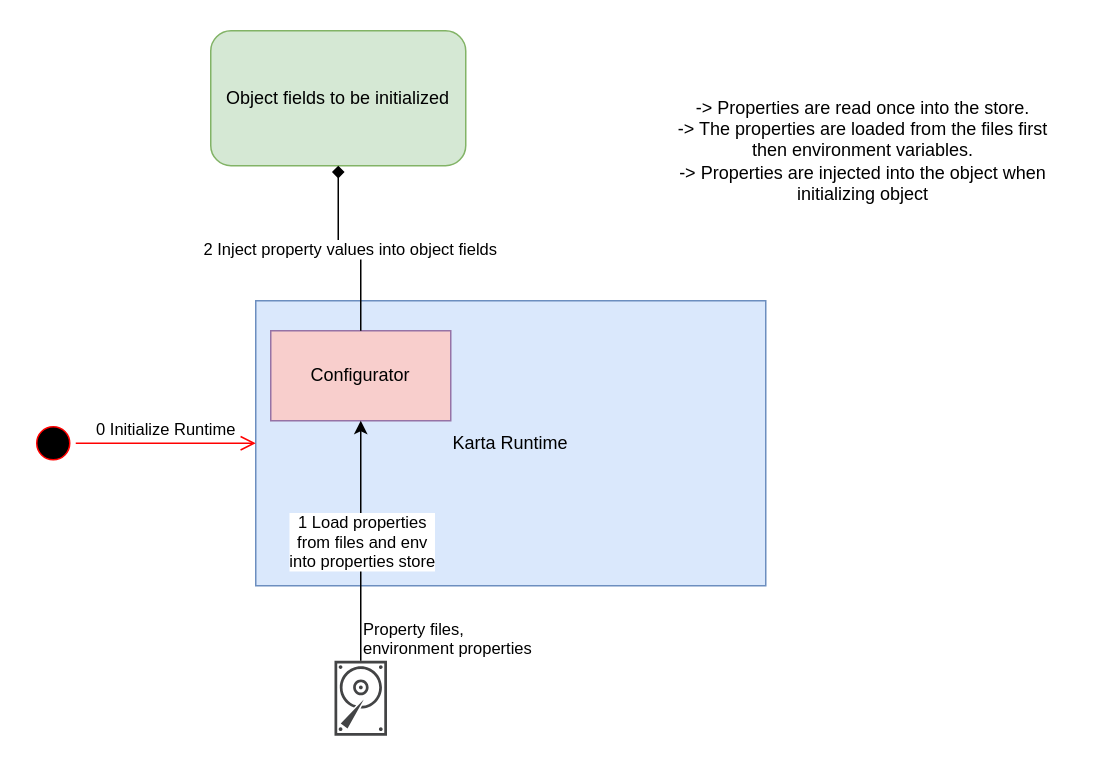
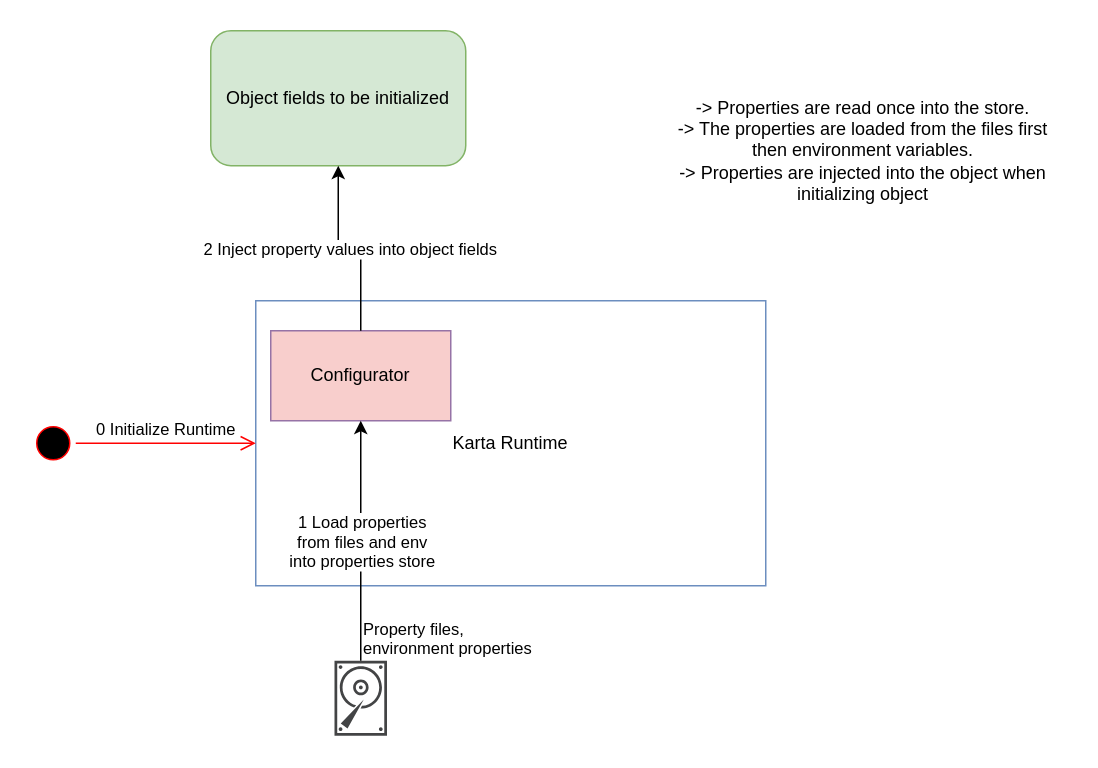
edge "Configurator" -> "Object fields to be initialized": arrowhead diamond -> classic
node "Karta Runtime": fillcolor #dae8fc -> #ffffff
